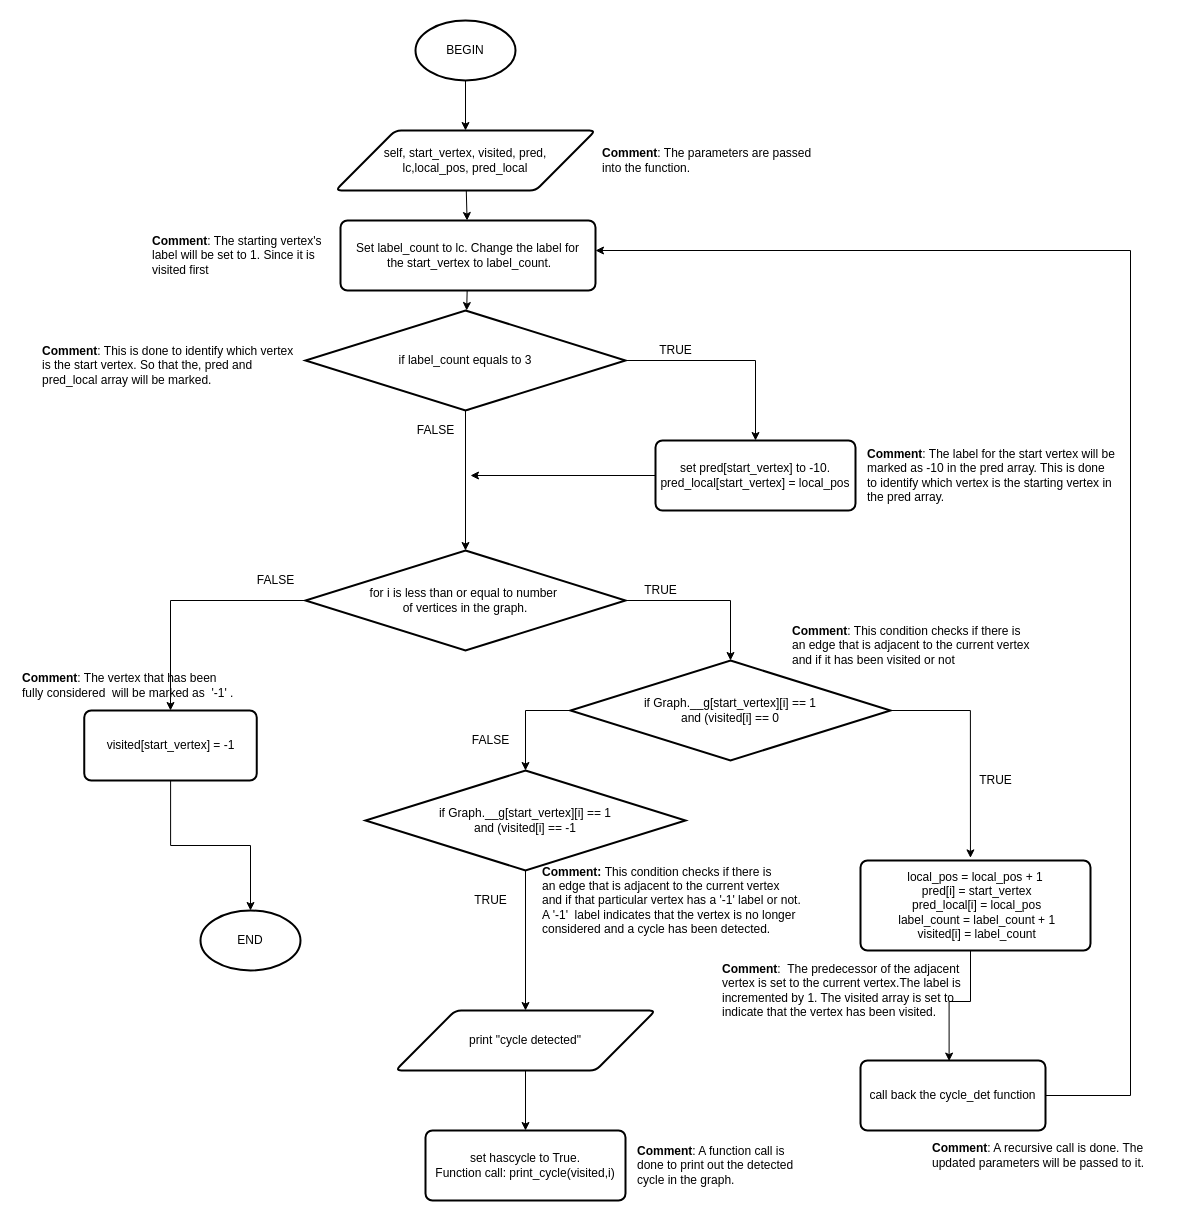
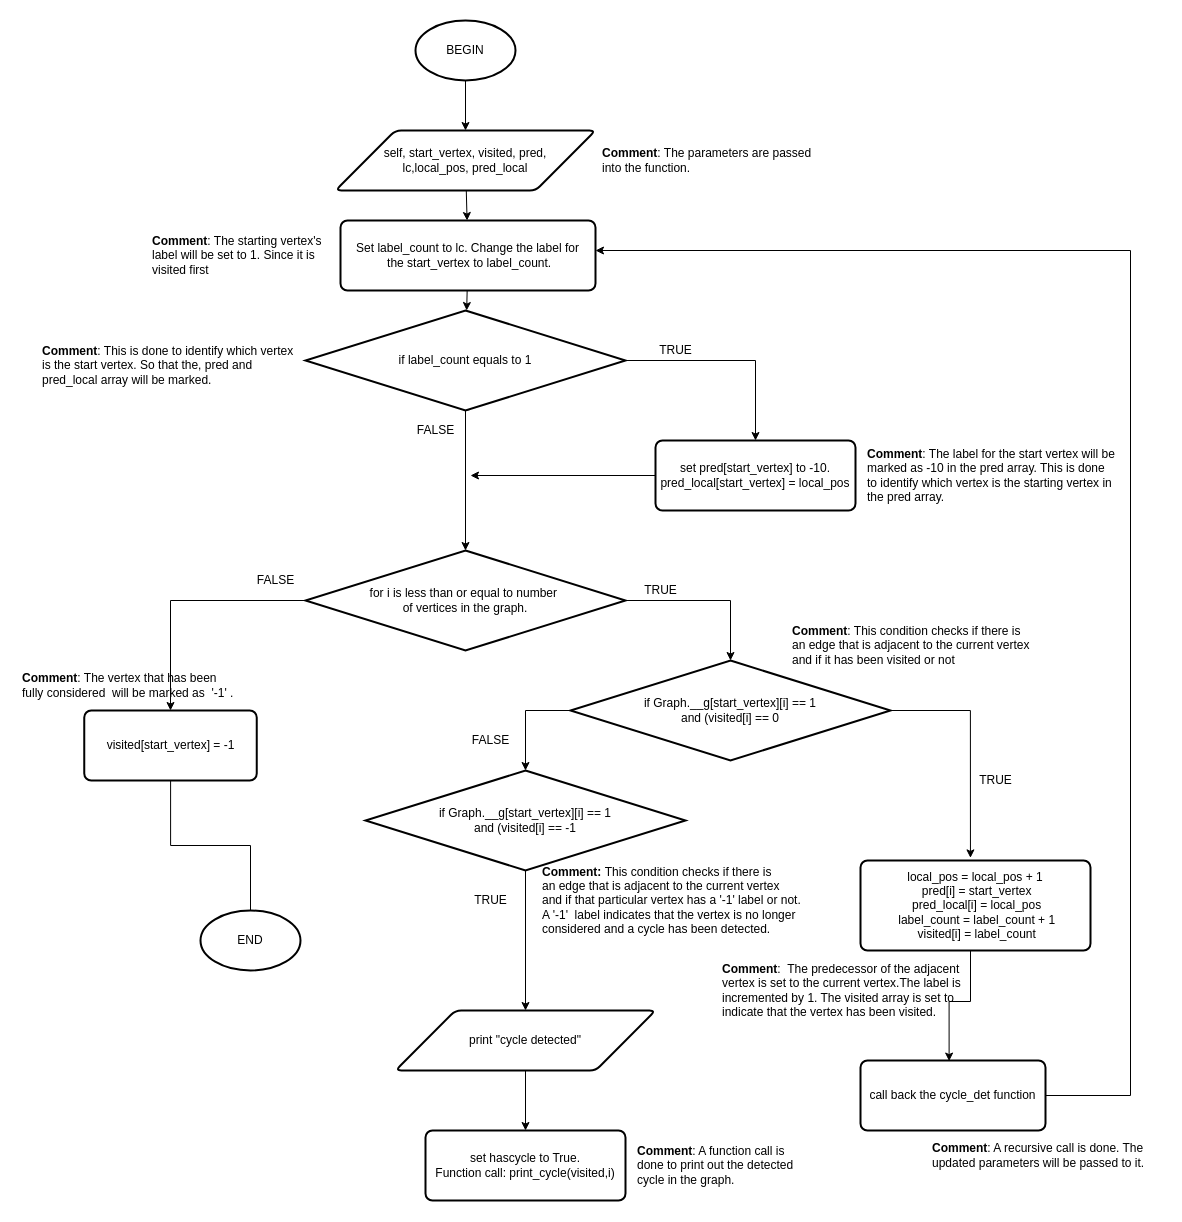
node "if label_count equals to 3": label "if label_count equals to 3" -> "if label_count equals to 1"
edge "visited[start_vertex] = -1" -> "END": arrowhead classic -> none
